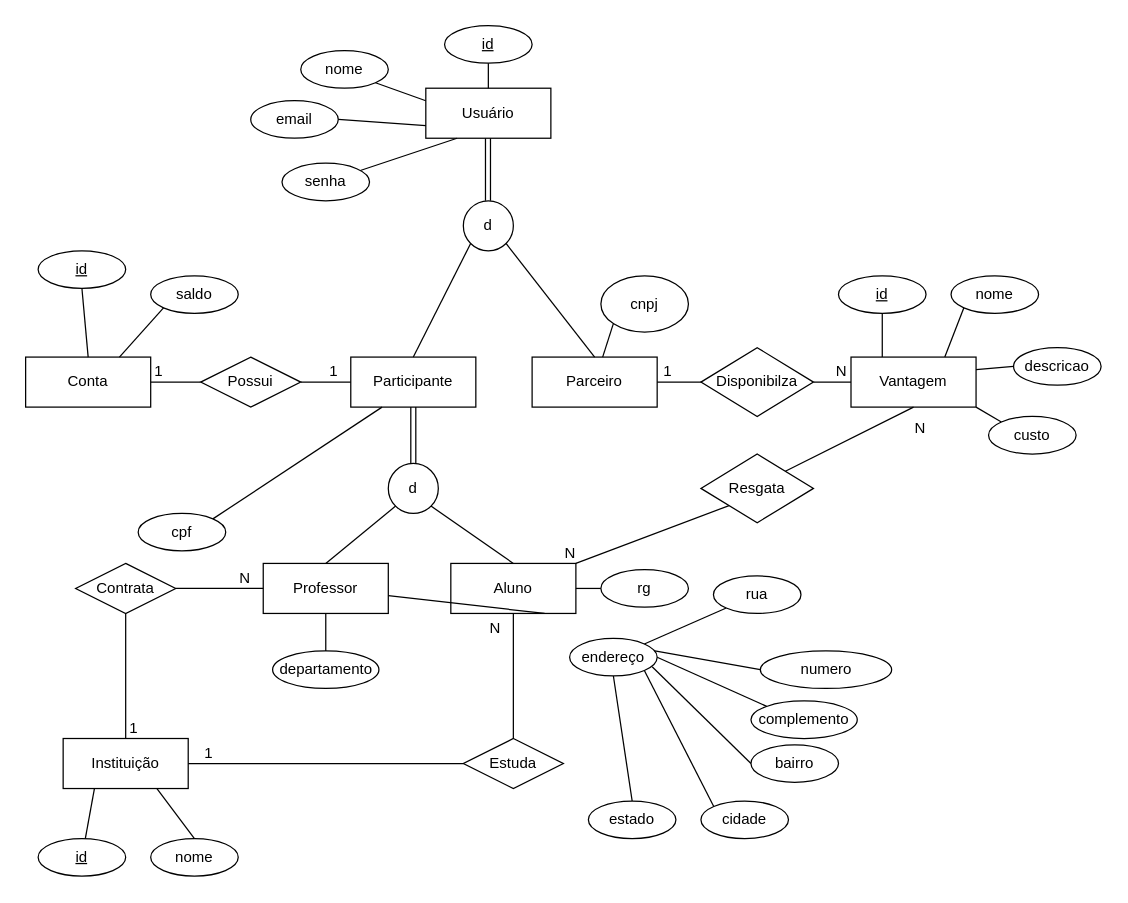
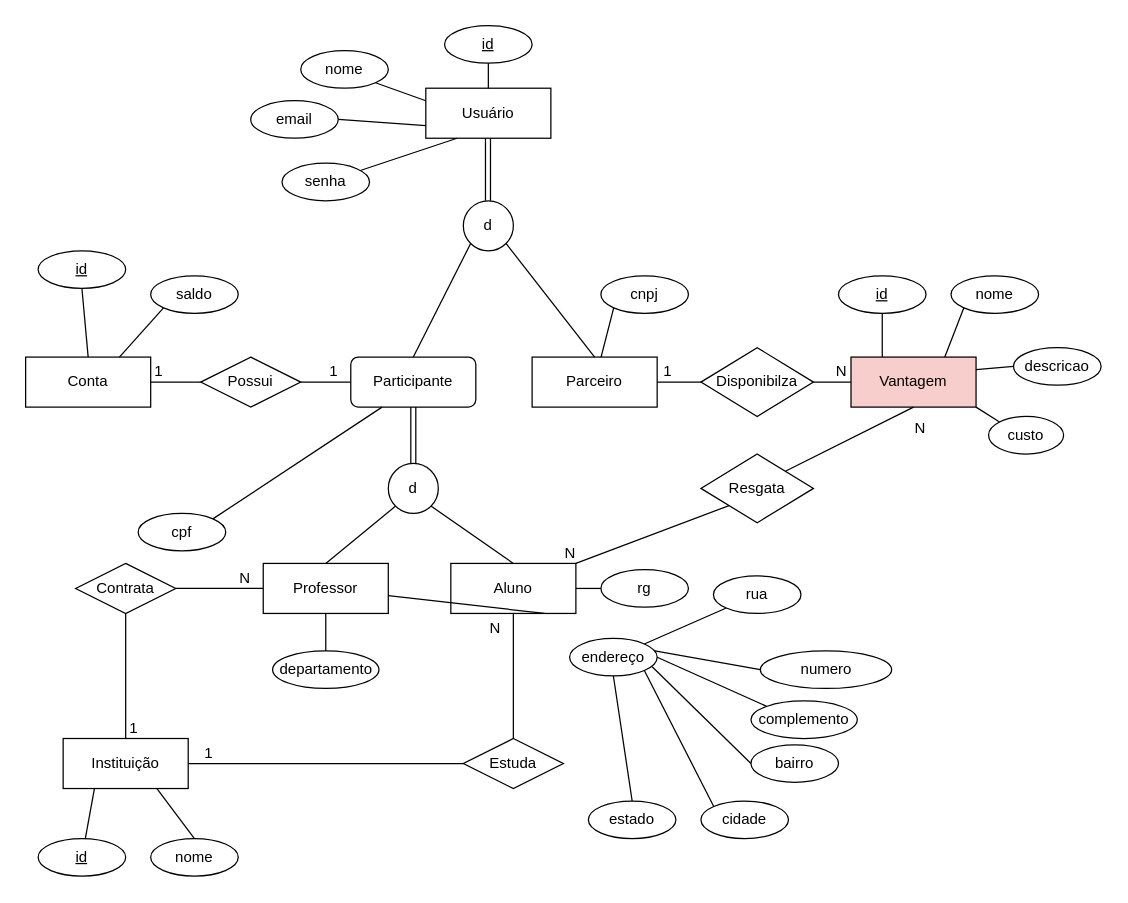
node "cnpj": size 88x56 -> 88x38
node "Participante": shape rectangle -> rounded rectangle
node "Vantagem": fillcolor #ffffff -> #f8cecc
node "custo": size 88x38 -> 75x38
